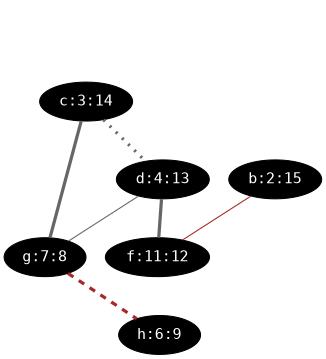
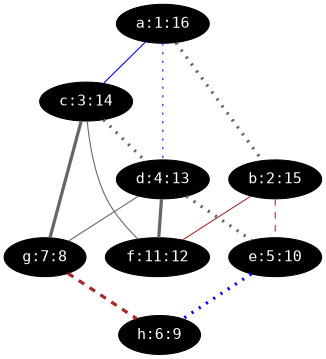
node "a:1:16": added
edge "c:3:14" -- "f:11:12": added
node "e:5:10": added
